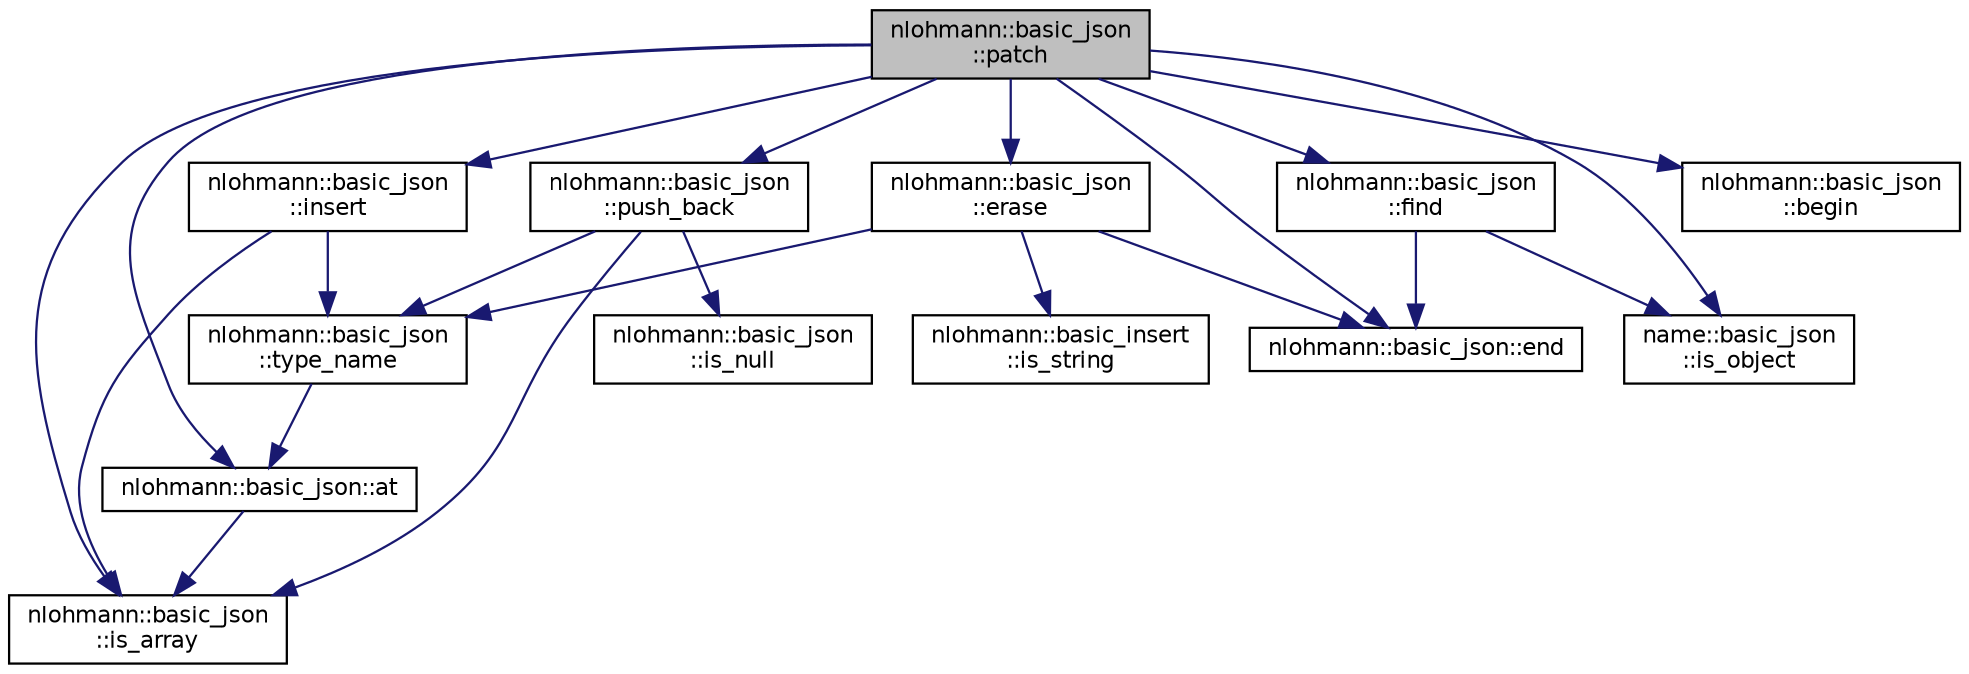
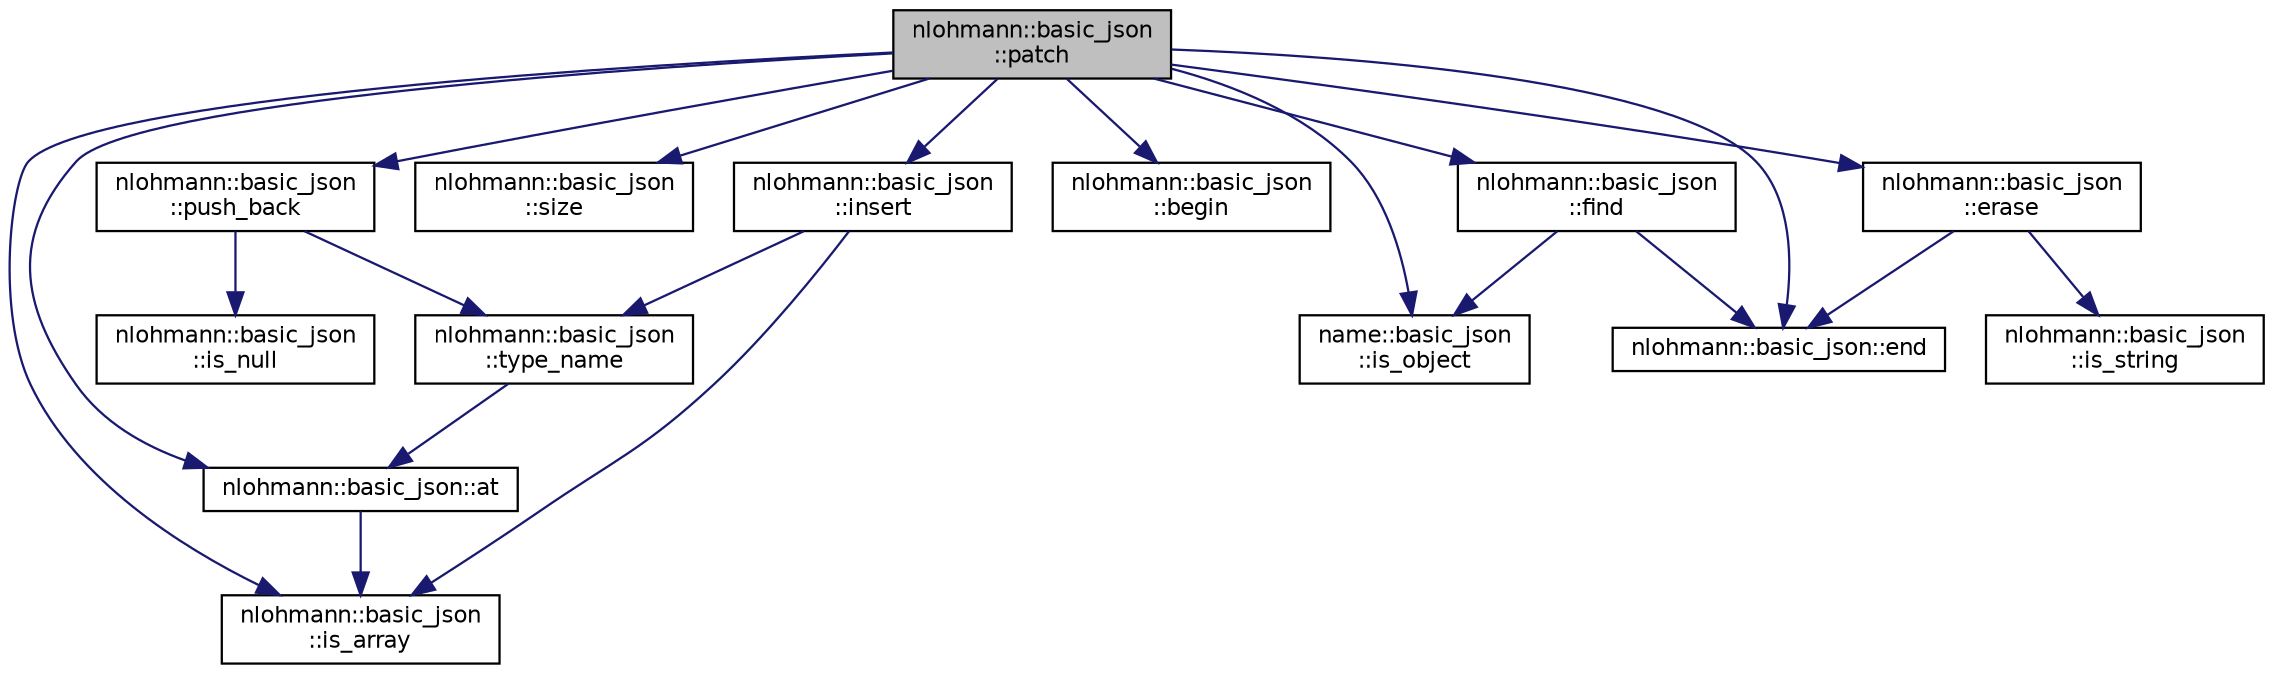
node "nlohmann::basic_json ::size": added
edge "nlohmann::basic_json ::erase" -> "nlohmann::basic_json ::type_name": removed
node "nlohmann::basic_insert ::is_string": label "nlohmann::basic_insert ::is_string" -> "nlohmann::basic_json ::is_string"
edge "nlohmann::basic_json ::push_back" -> "nlohmann::basic_json ::is_array": removed
